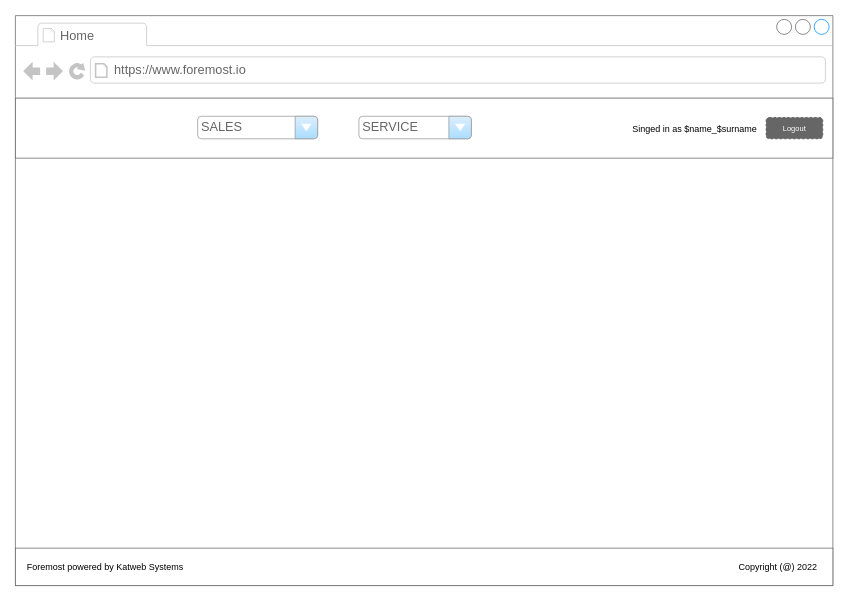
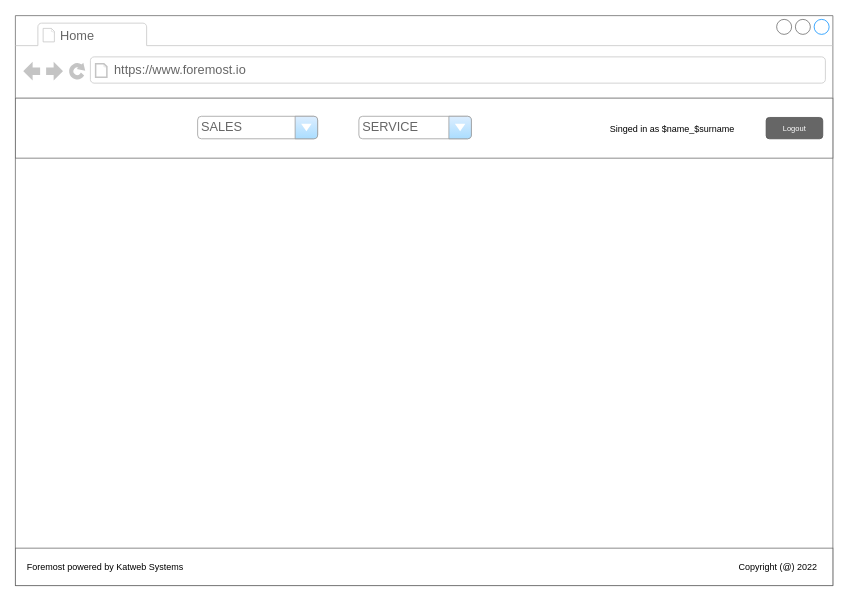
node "Singed in as $name_$surname": moved (695, 128) -> (672, 128)
node "Logout": style dashed -> solid
